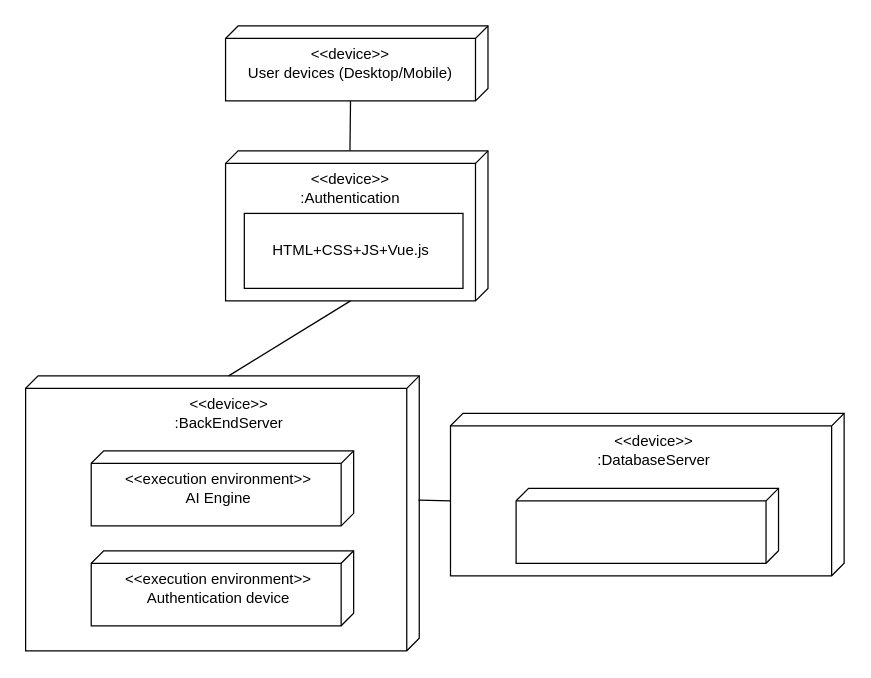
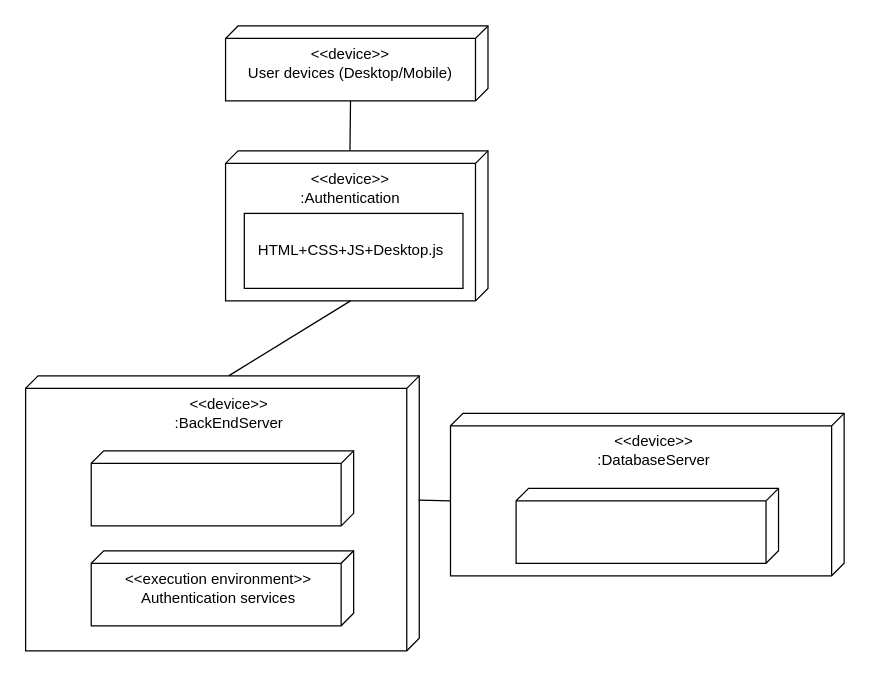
node "HTML+CSS+JS+Vue.js": label "HTML+CSS+JS+Vue.js" -> "HTML+CSS+JS+Desktop.js"
node "<<execution environment>> AI Engine": removed
node "<<execution environment>> Authentication device": label "<<execution environment>> Authentication device" -> "<<execution environment>> Authentication services"
